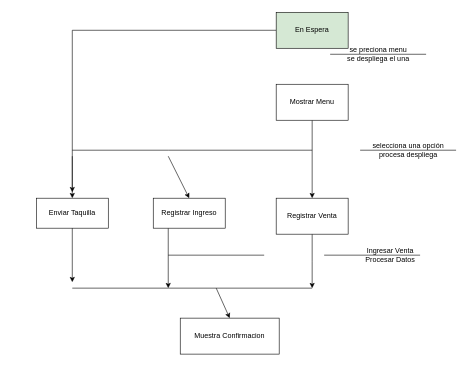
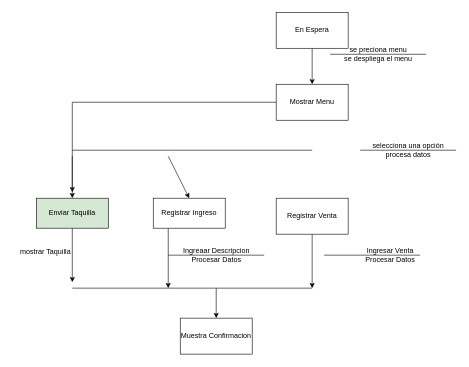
edge "En Espera" -> "Enviar Taquilla": now "En Espera" -> "Mostrar Menu"
node "En Espera": fillcolor #d5e8d4 -> #ffffff
node "se preciona menu se despliega el una": label "se preciona menu se despliega el una" -> "se preciona menu se despliega el menu"
node "selecciona una opción procesa despliega": label "selecciona una opción procesa despliega" -> "selecciona una opción procesa datos"
edge "Mostrar Menu" -> "Registrar Venta": now "Mostrar Menu" -> "Enviar Taquilla"
node "Enviar Taquilla": fillcolor #ffffff -> #d5e8d4
node "mostrar Taquilla": added
node "Ingreaar Descripcion Procesar Datos": added
node "Muestra Confirmacion": size 99x36 -> 72x36
